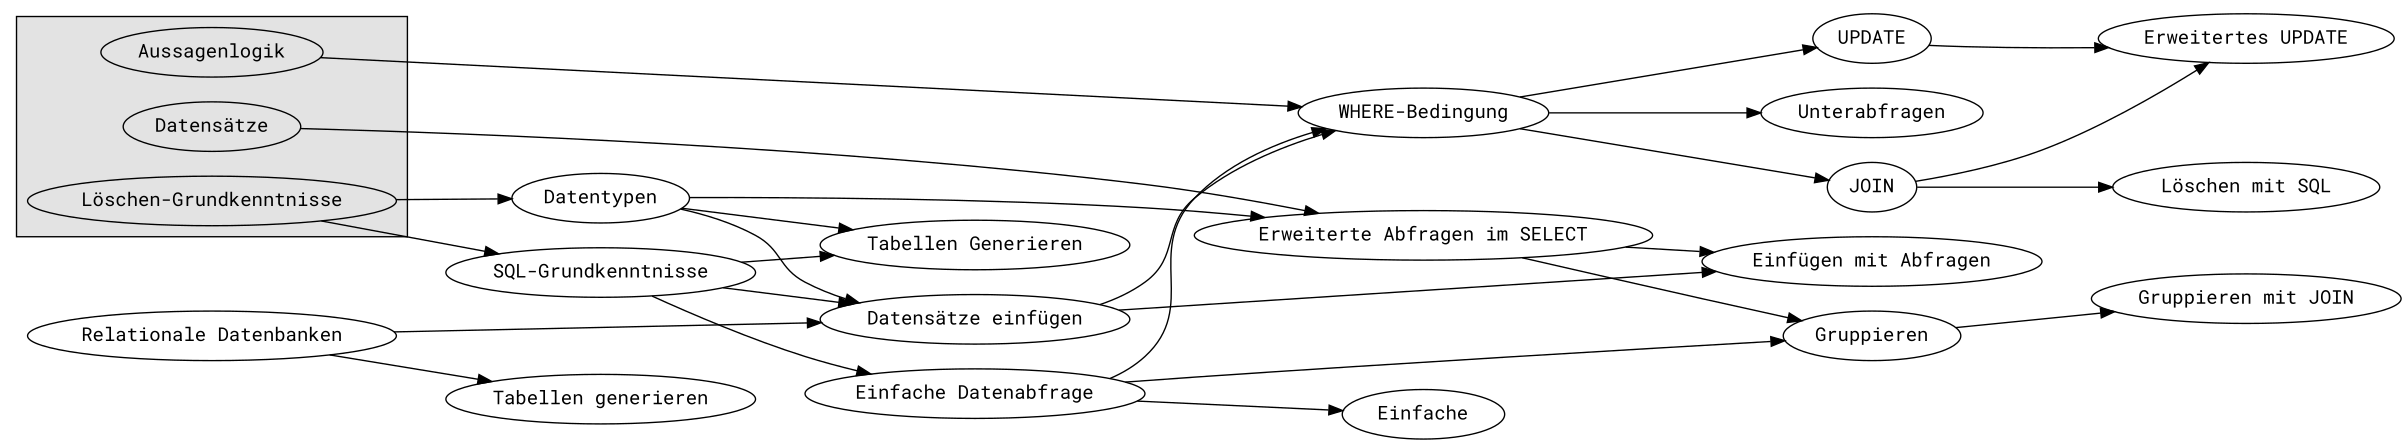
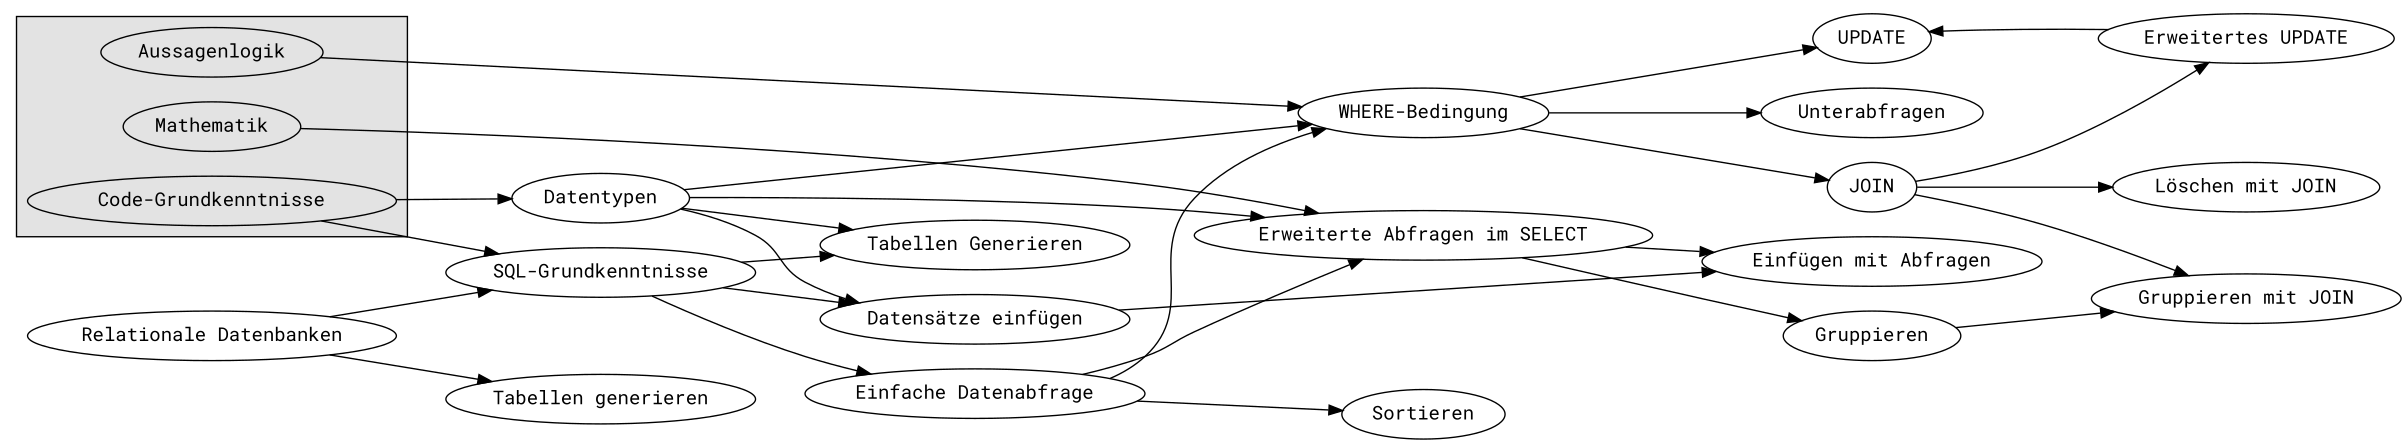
edge "UPDATE" -> "Erweitertes UPDATE": reversed
node "Datensätze": label "Datensätze" -> "Mathematik"
node "Löschen mit SQL": label "Löschen mit SQL" -> "Löschen mit JOIN"
node "Löschen-Grundkenntnisse": label "Löschen-Grundkenntnisse" -> "Code-Grundkenntnisse"
edge "JOIN" -> "Gruppieren mit JOIN": added
edge "Datensätze einfügen" -> "WHERE-Bedingung": now "Datentypen" -> "WHERE-Bedingung"
edge "Relationale Datenbanken" -> "Datensätze einfügen": now "Relationale Datenbanken" -> "SQL-Grundkenntnisse"
edge "Einfache Datenabfrage" -> "Gruppieren": now "Einfache Datenabfrage" -> "Erweiterte Abfragen im SELECT"
node "Einfache": label "Einfache" -> "Sortieren"
